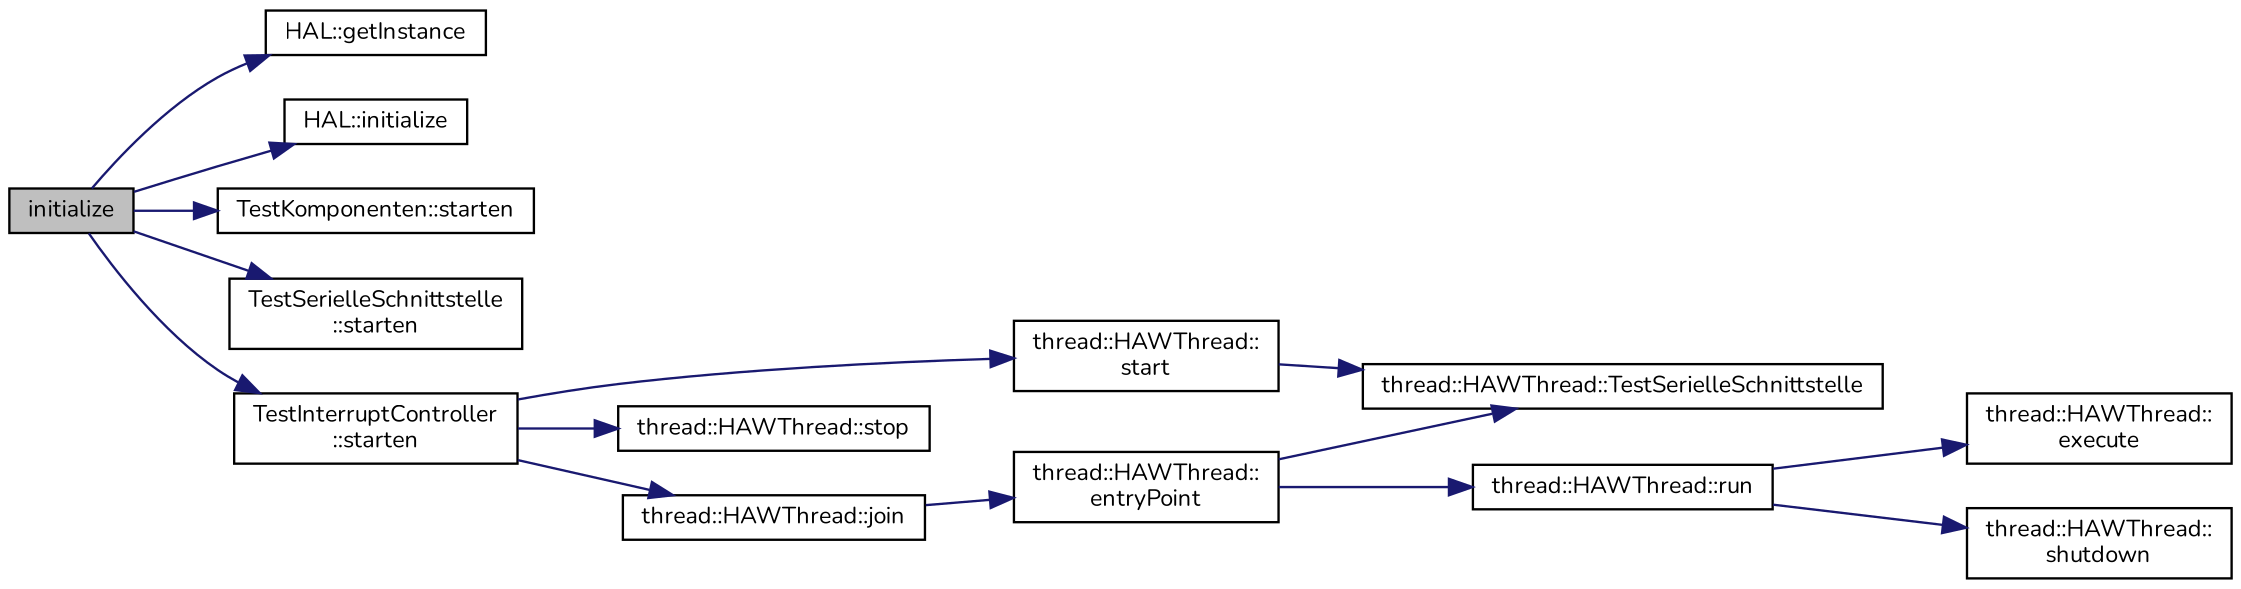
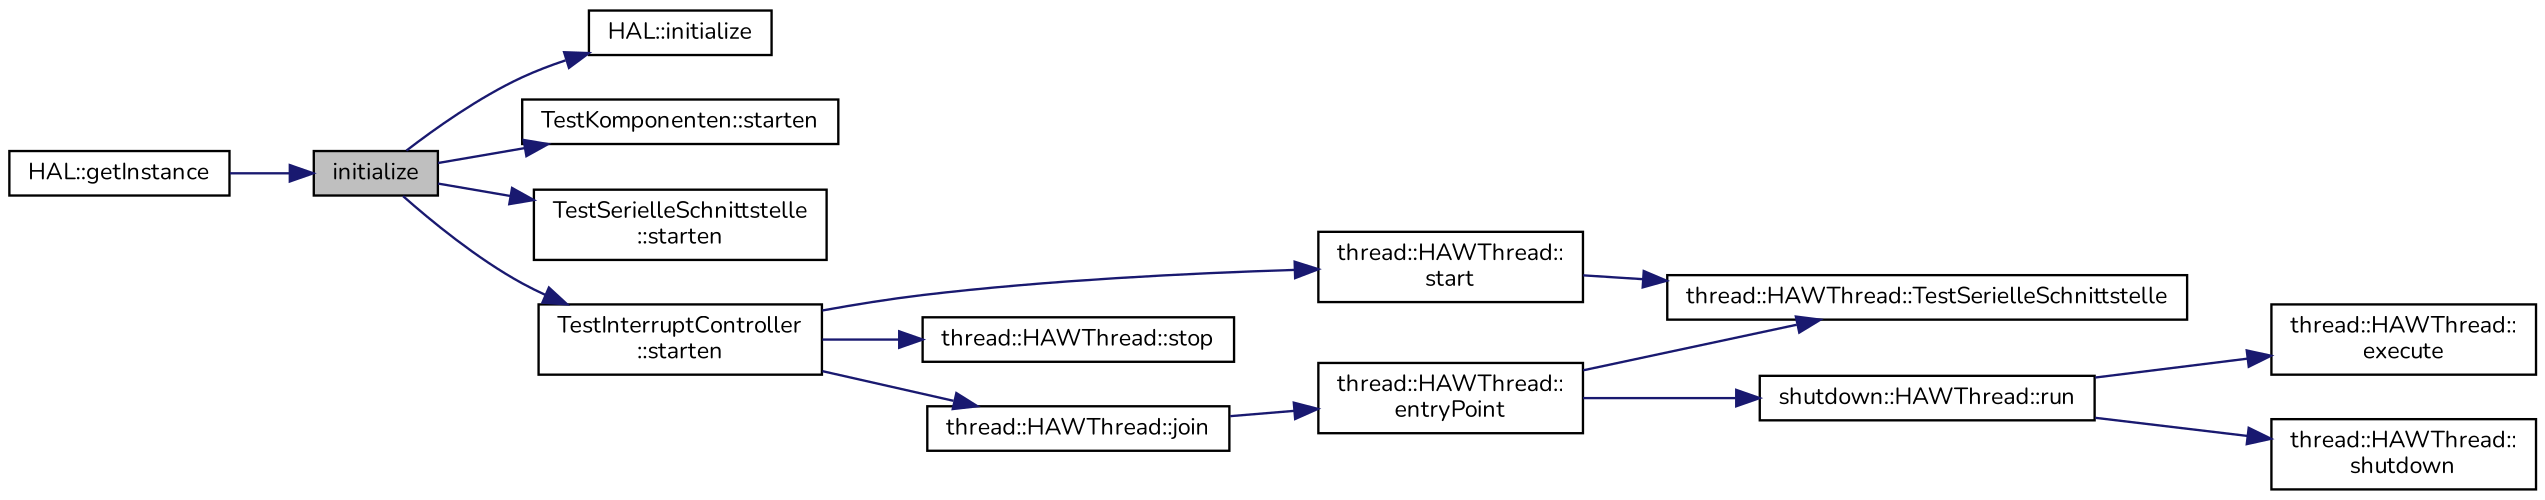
edge "initialize" -> "HAL::getInstance": reversed
node "thread::HAWThread::run": label "thread::HAWThread::run" -> "shutdown::HAWThread::run"
